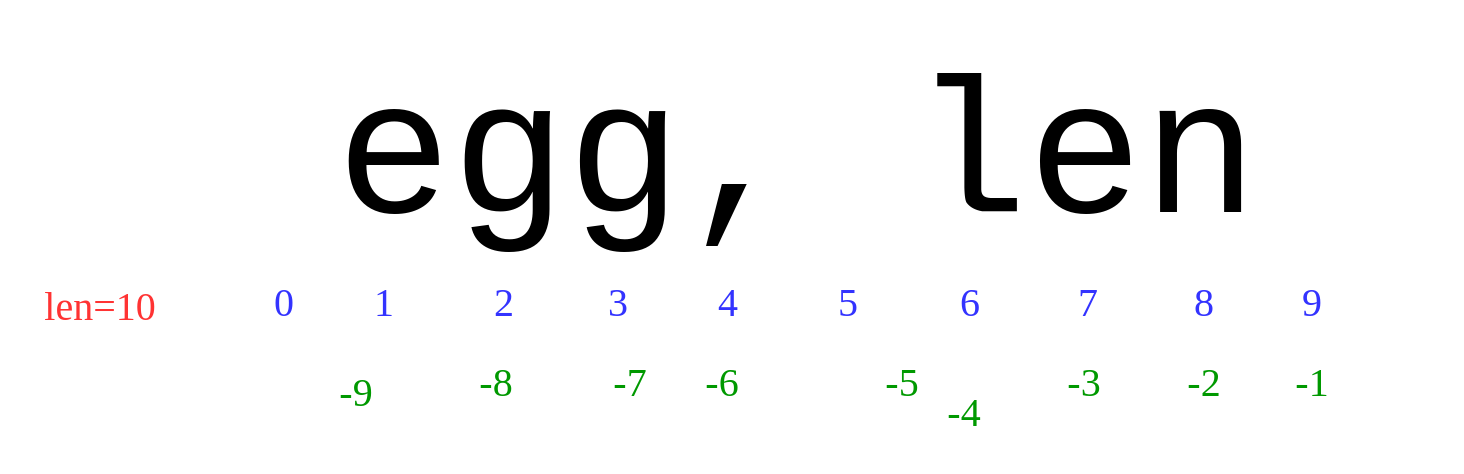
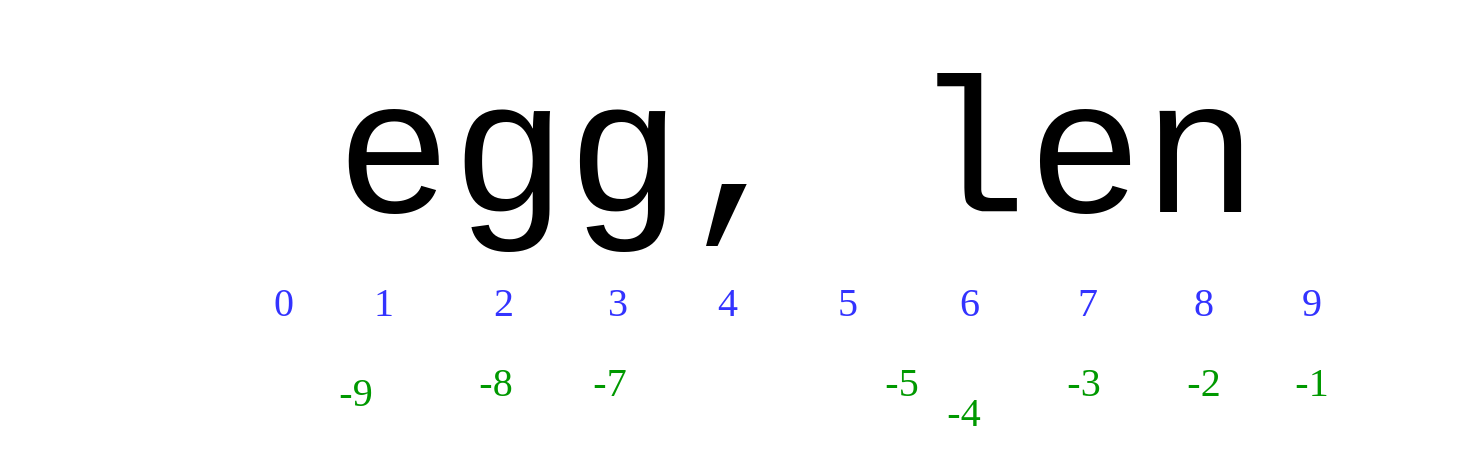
node "len=10": removed
node "-7": moved (631, 371) -> (611, 371)
node "-6": removed
